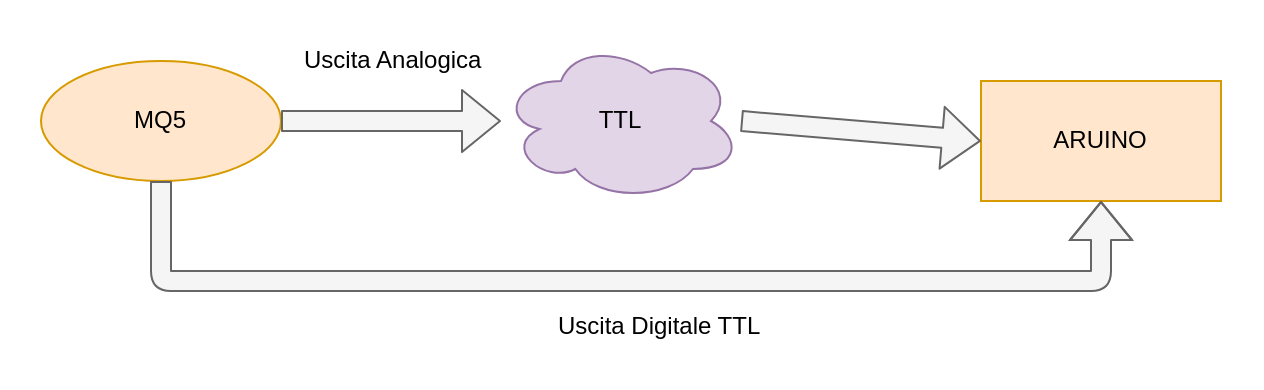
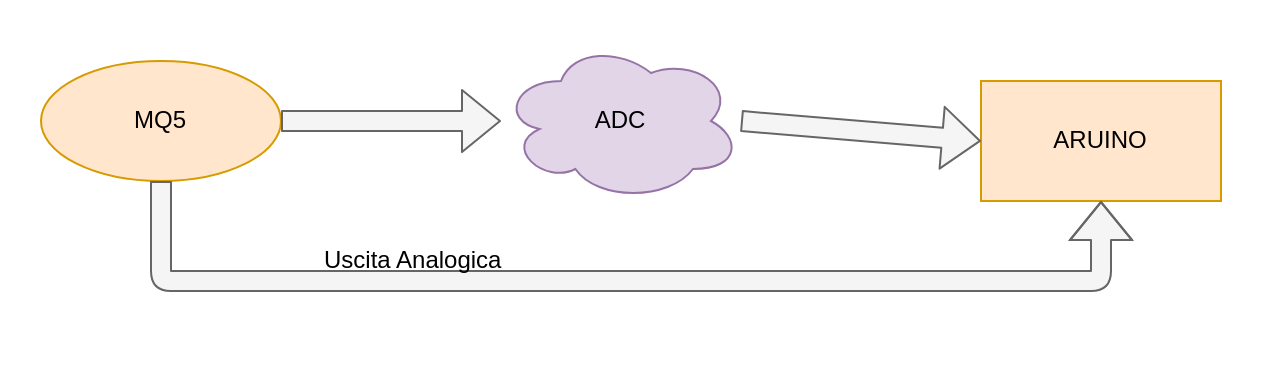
node "Uscita Analogica": moved (401, 61) -> (421, 261)
node "TTL": label "TTL" -> "ADC"
node "Uscita Digitale TTL": removed
